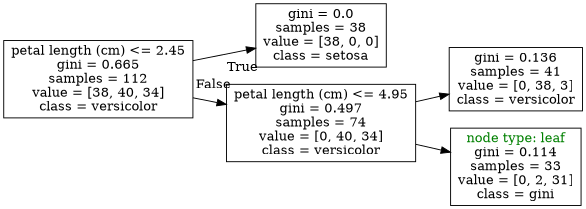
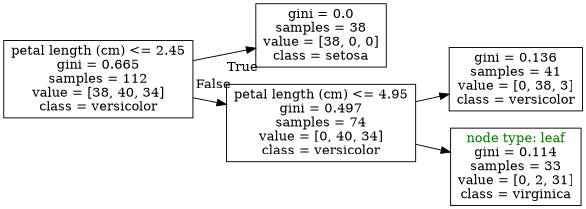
node "node type: leaf": text "class = gini" -> "class = virginica"
